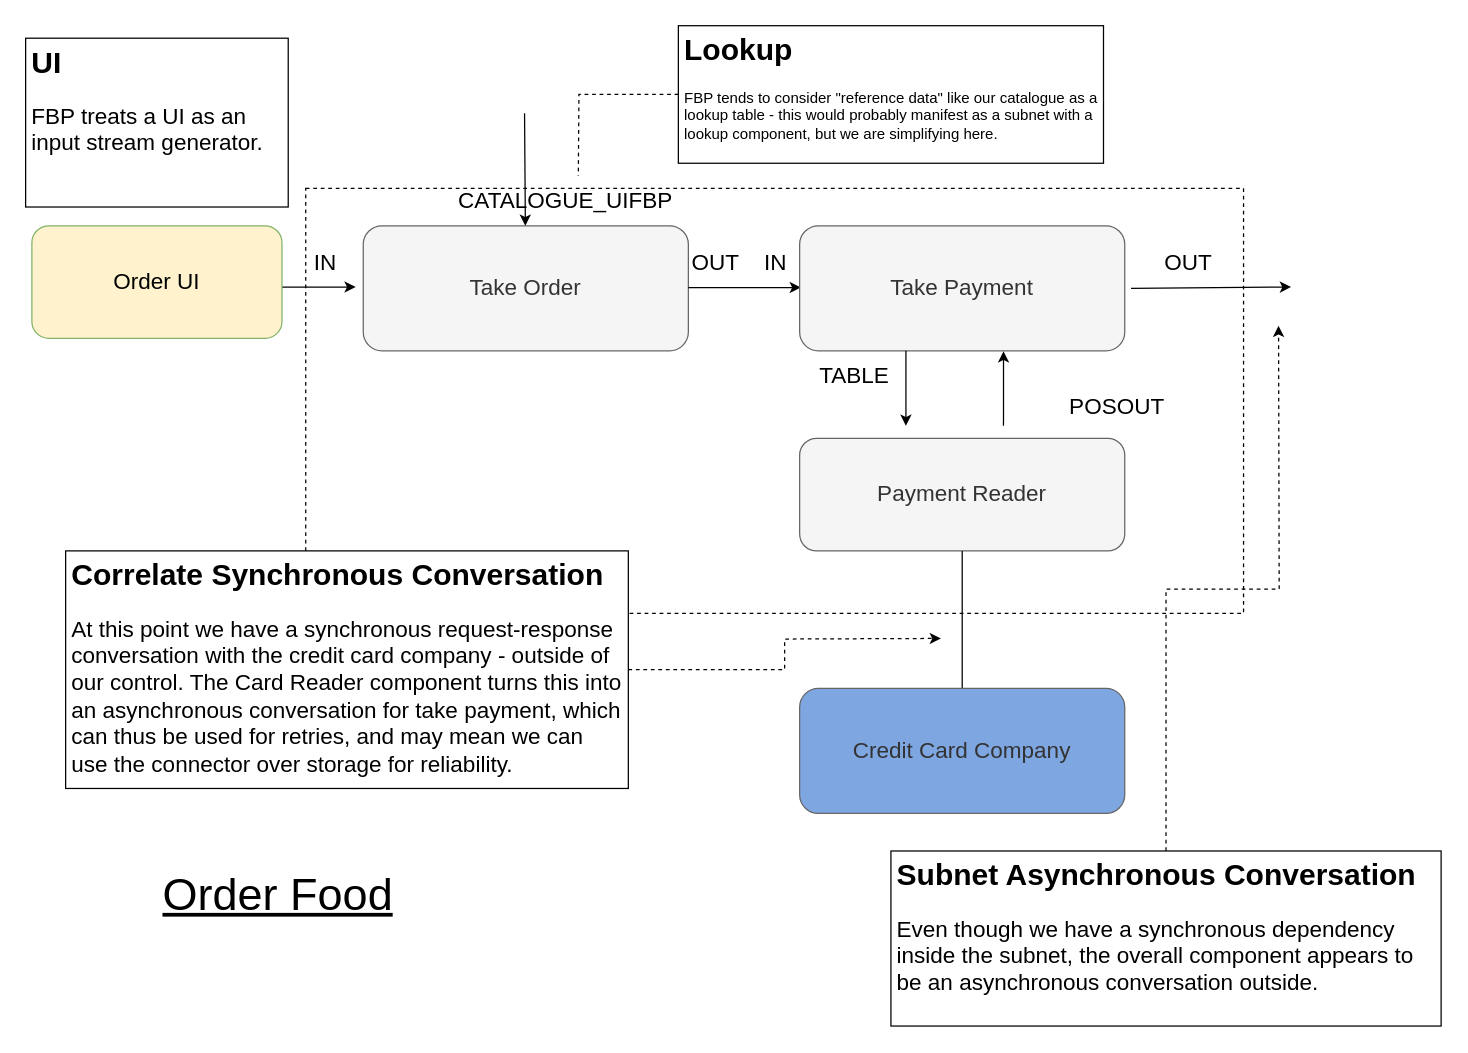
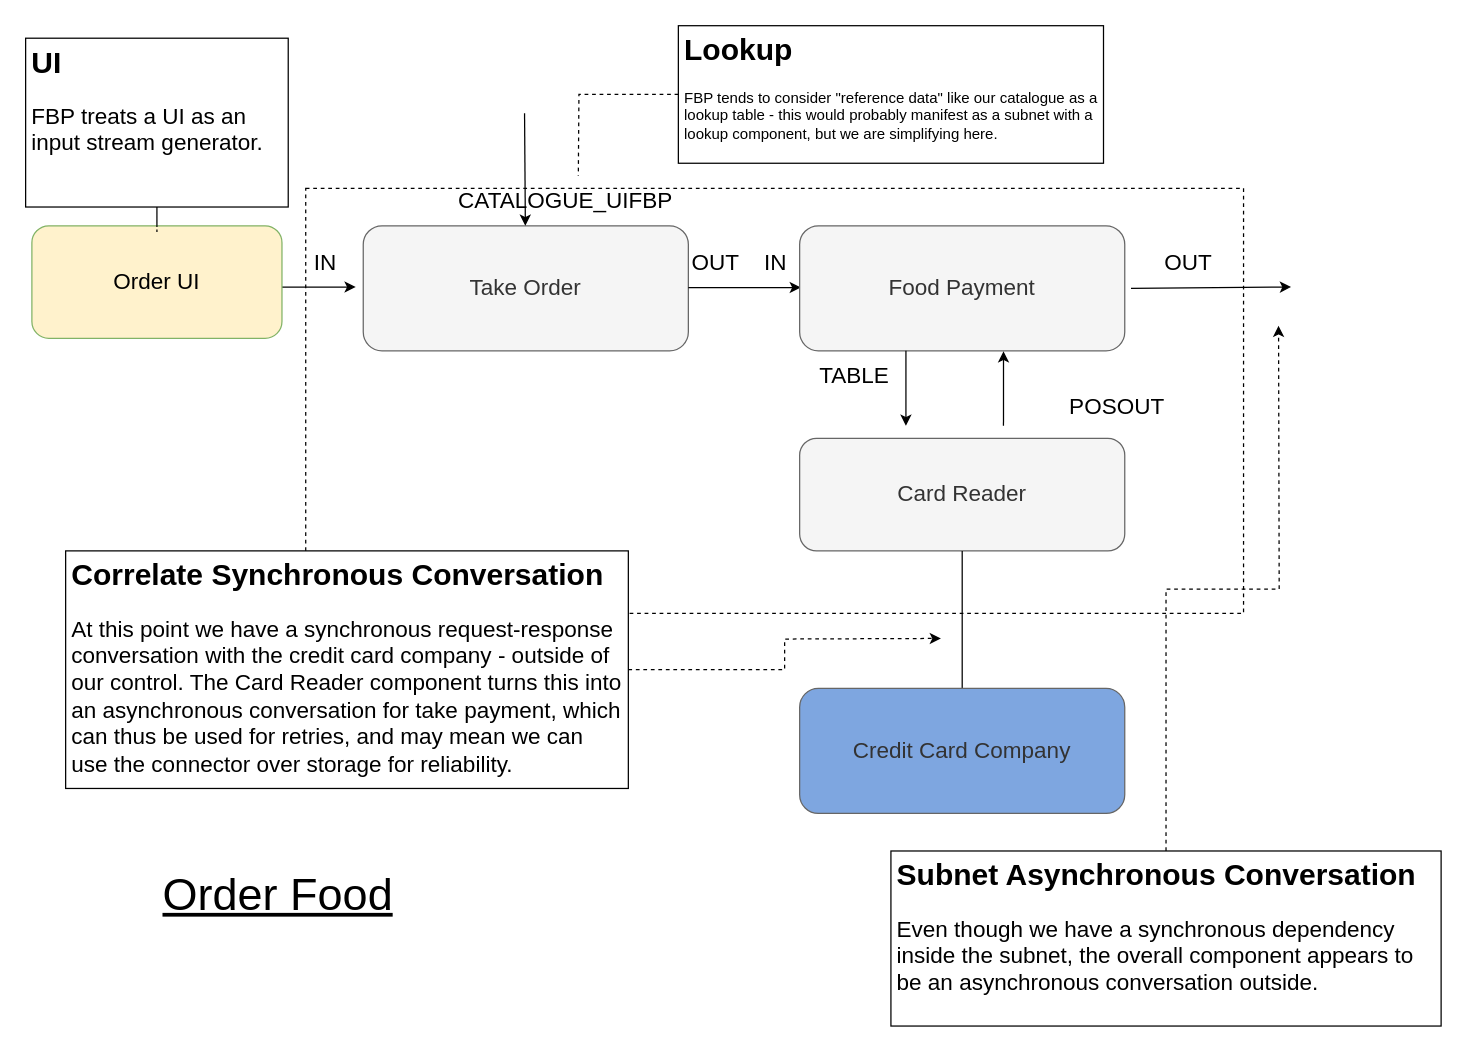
edge "UIFBP treats a UI as an input stream generator." -- "Order UI": added
node "Take Payment": label "Take Payment" -> "Food Payment"
node "Payment Reader": label "Payment Reader" -> "Card Reader"
